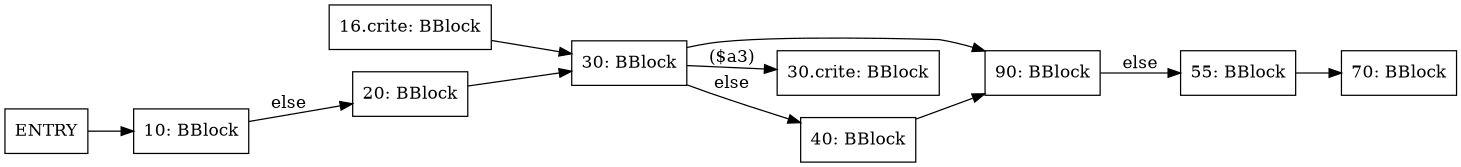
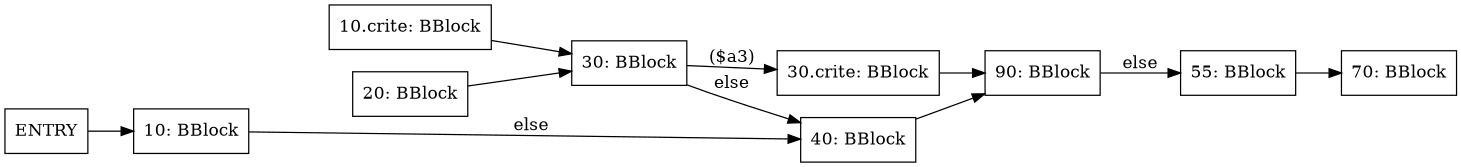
node "16.crite: BBlock": label "16.crite: BBlock" -> "10.crite: BBlock"
edge "30: BBlock" -> "90: BBlock": now "30.crite: BBlock" -> "90: BBlock"
edge "10: BBlock" -> "20: BBlock": now "10: BBlock" -> "40: BBlock"
